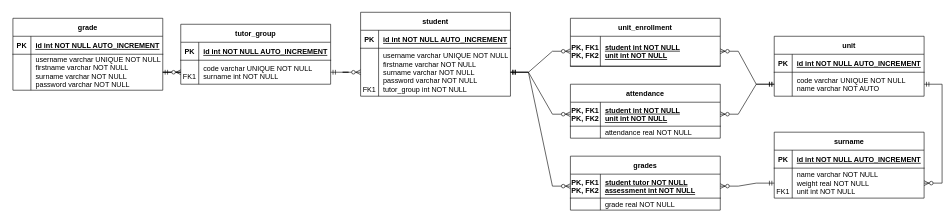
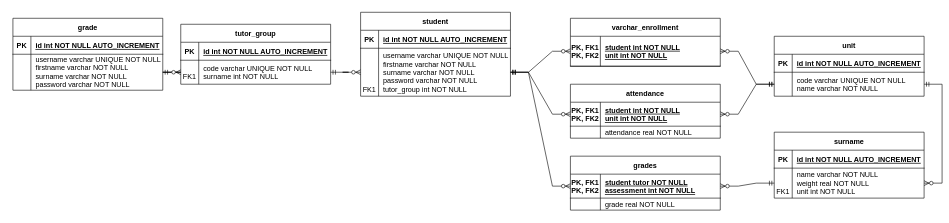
node "unit_enrollment": label "unit_enrollment" -> "varchar_enrollment"
node "code varchar UNIQUE NOT NULL name varchar NOT AUTO": label "code varchar UNIQUE NOT NULL name varchar NOT AUTO" -> "code varchar UNIQUE NOT NULL name varchar NOT NULL"
